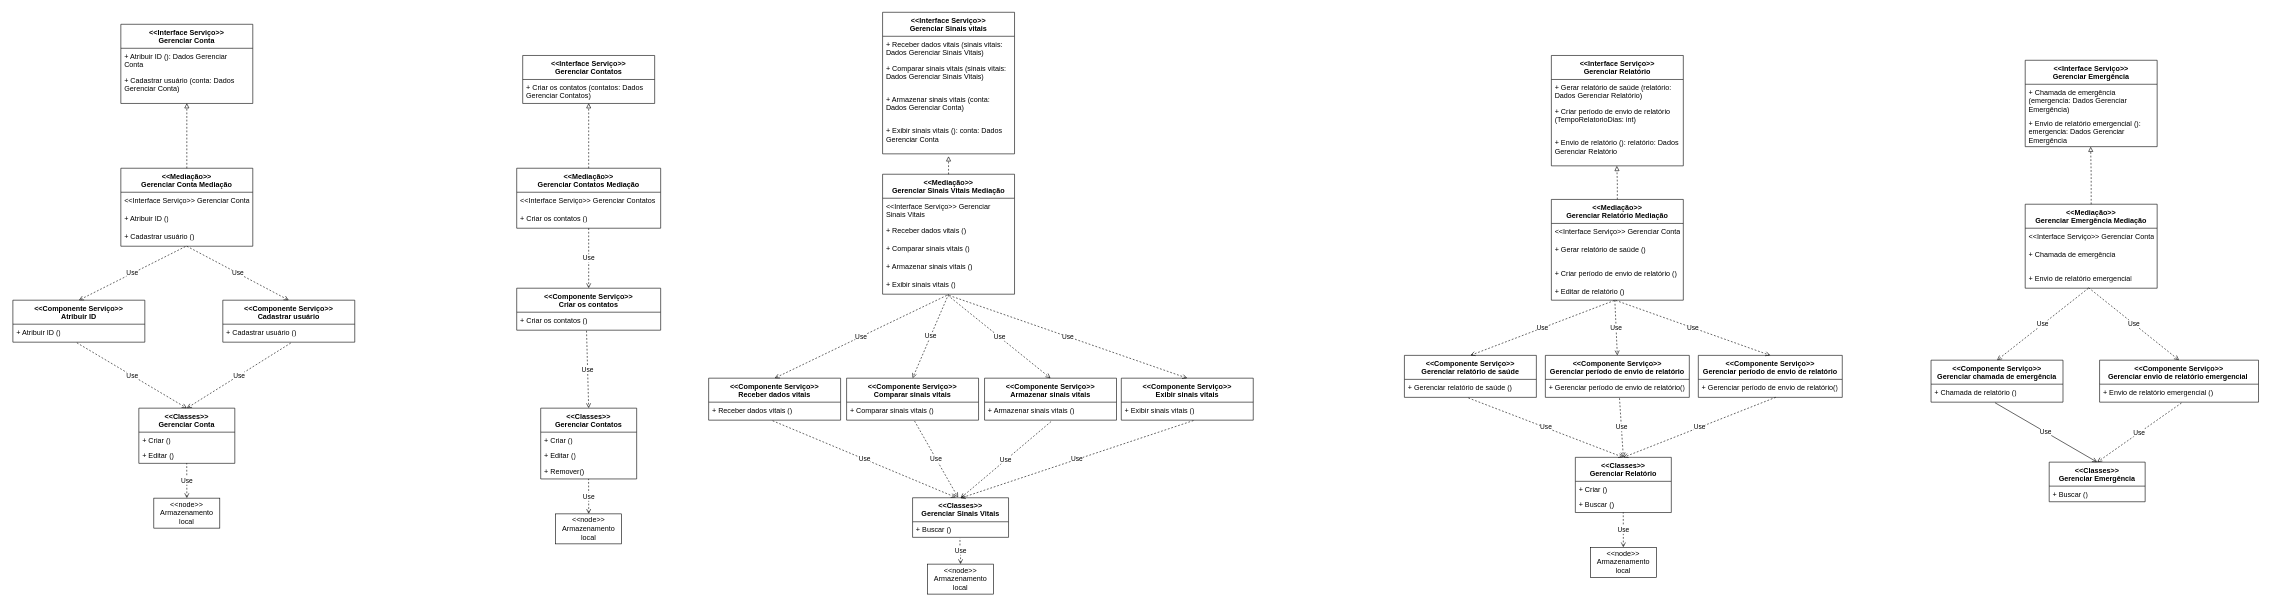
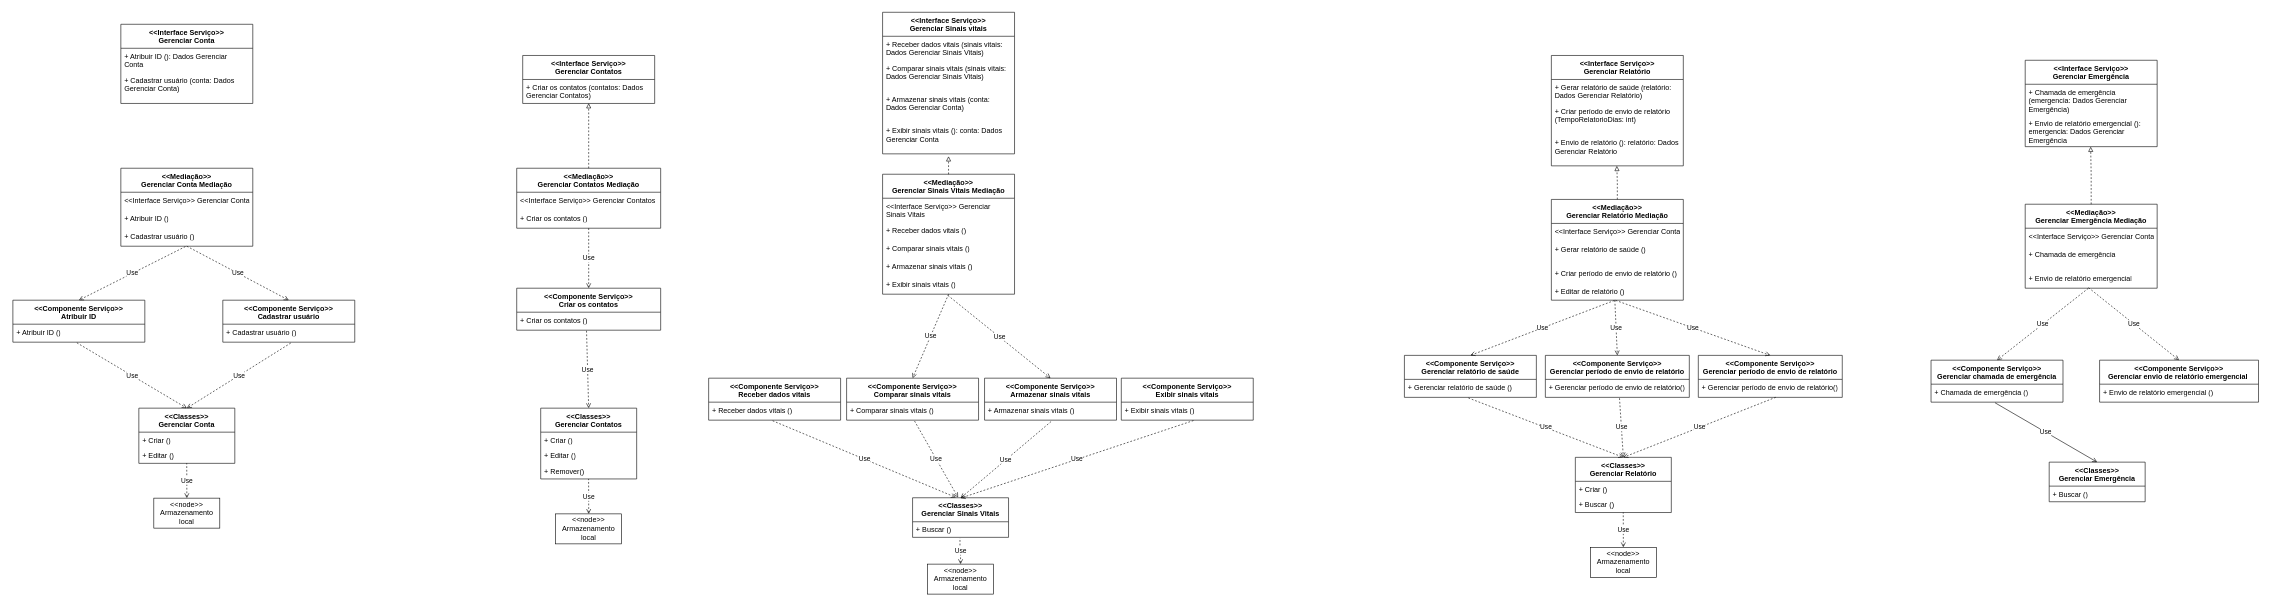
edge "<<Mediação>> Gerenciar Conta Mediação" -> "+ Cadastrar usuário (conta: Dados Gerenciar Conta)": removed
edge "+ Exibir sinais vitais ()" -> "<<Componente Serviço>> Receber dados vitais": removed, label "Use"
edge "+ Exibir sinais vitais ()" -> "<<Componente Serviço>> Exibir sinais vitais": removed, label "Use"
node "+ Chamada de relatório ()": label "+ Chamada de relatório ()" -> "+ Chamada de emergência ()"
edge "+ Envio de relatório emergencial ()" -> "<<Classes>> Gerenciar Emergência": removed, label "Use"
